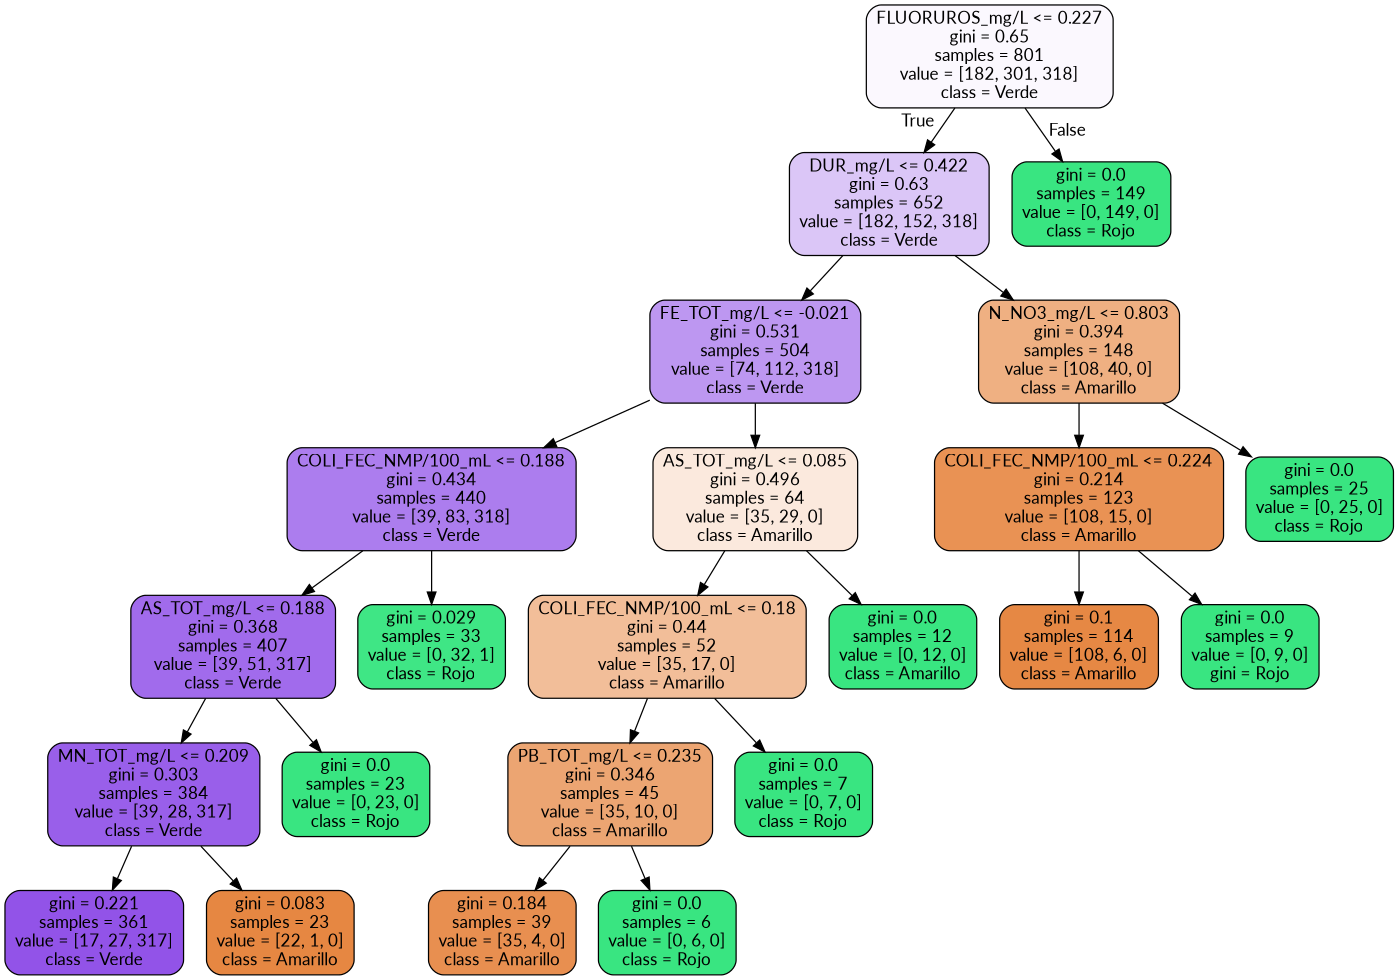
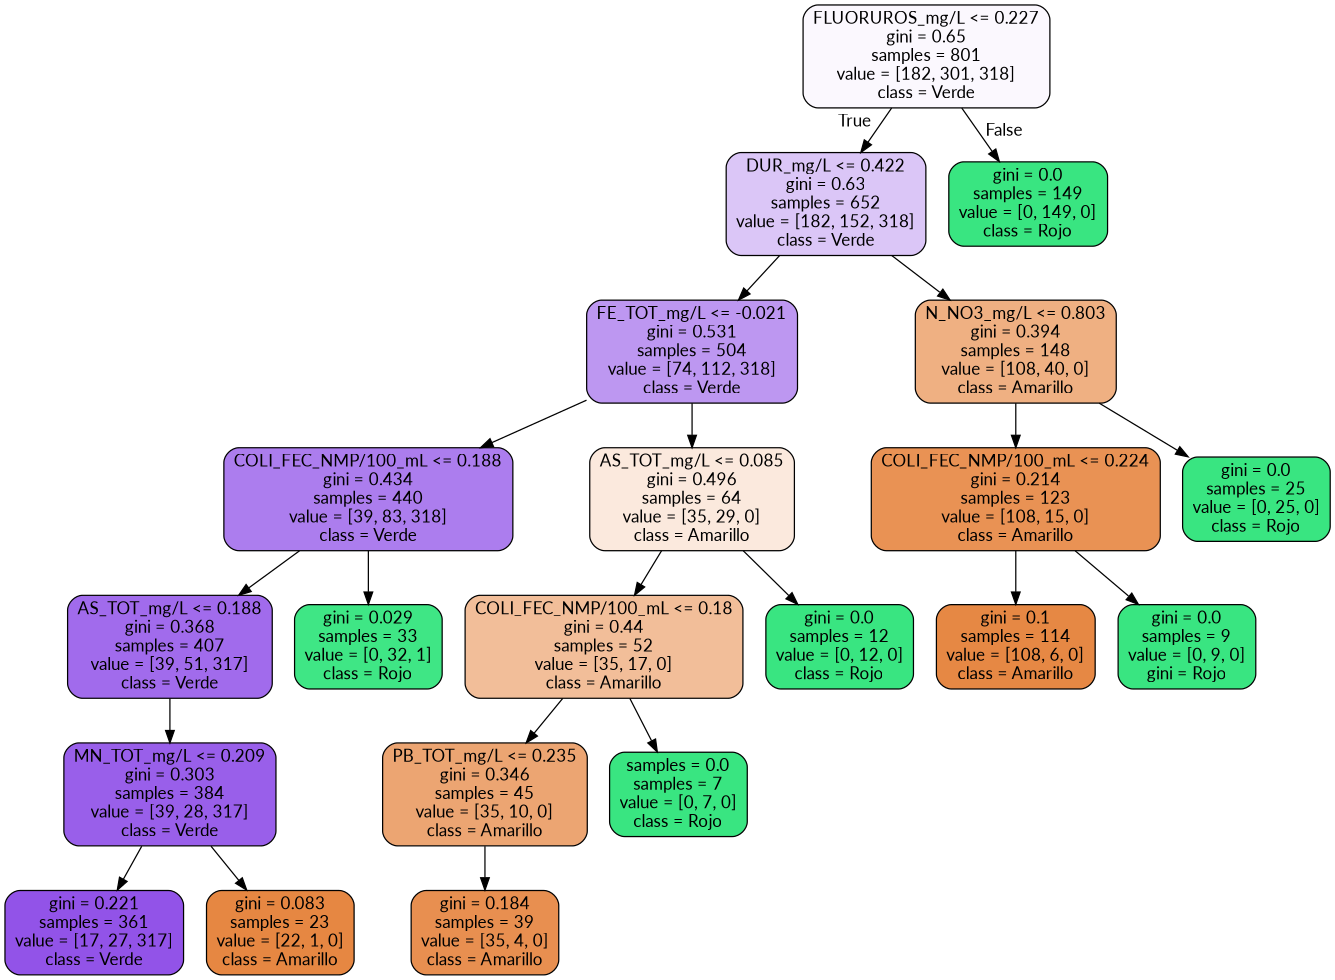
node "gini = 0.0 samples = 12 value = [0, 12, 0] class = Amarillo": label "gini = 0.0 samples = 12 value = [0, 12, 0] class = Amarillo" -> "gini = 0.0 samples = 12 value = [0, 12, 0] class = Rojo"
node "gini = 0.0 samples = 23 value = [0, 23, 0] class = Rojo": removed
node "gini = 0.0 samples = 7 value = [0, 7, 0] class = Rojo": label "gini = 0.0 samples = 7 value = [0, 7, 0] class = Rojo" -> "samples = 0.0 samples = 7 value = [0, 7, 0] class = Rojo"
node "gini = 0.0 samples = 6 value = [0, 6, 0] class = Rojo": removed
